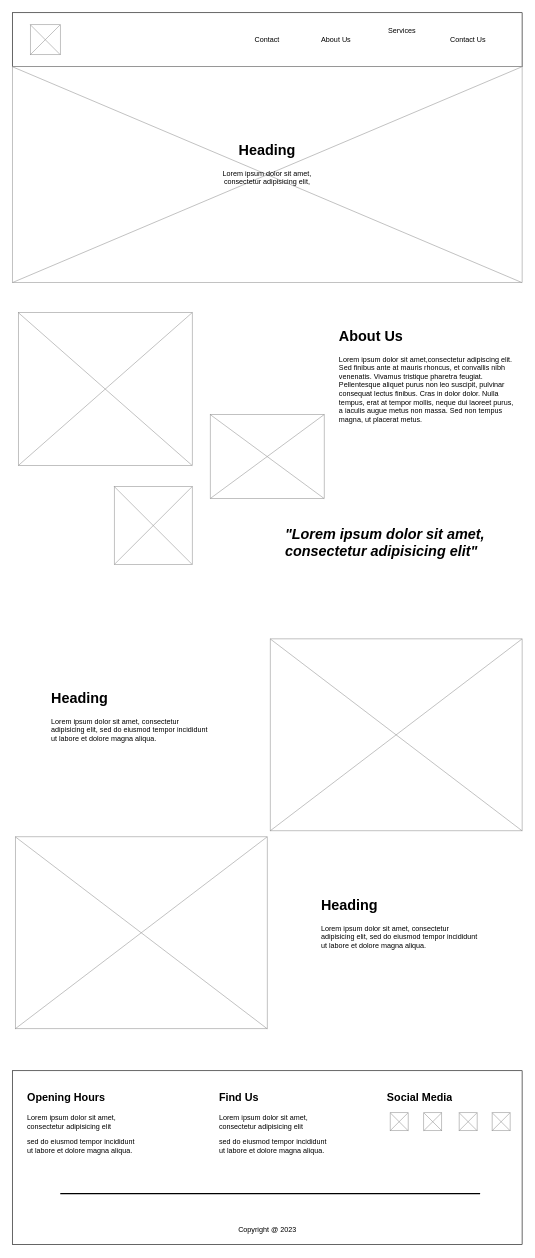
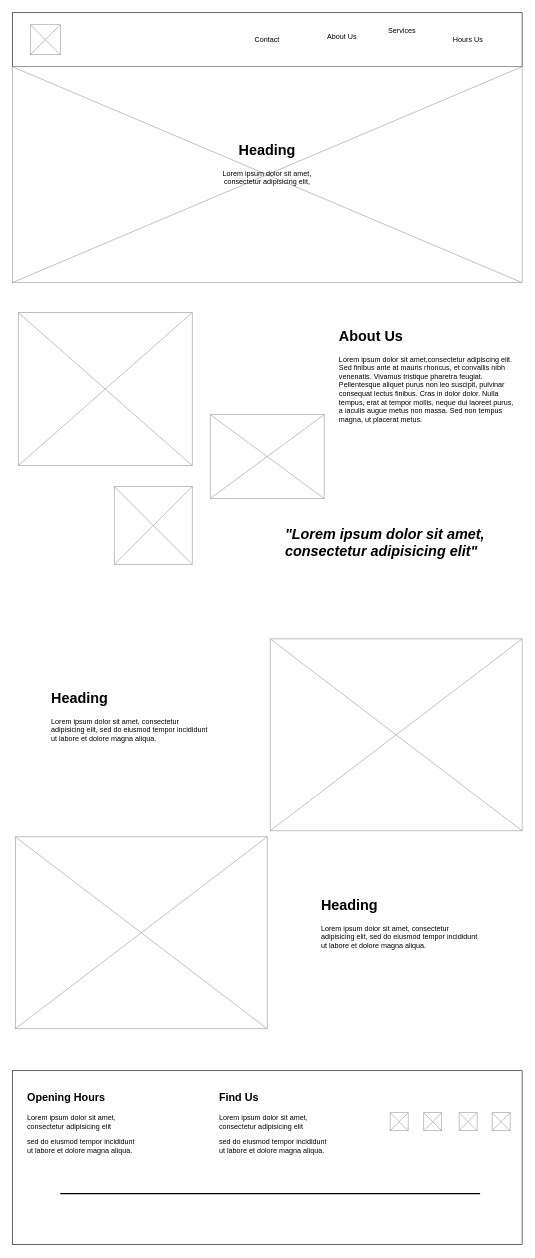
node "About Us": moved (336, 39) -> (342, 36)
node "Contact Us": label "Contact Us" -> "Hours Us"
node "Social Media": removed
node "Copyright @ 2023": removed
